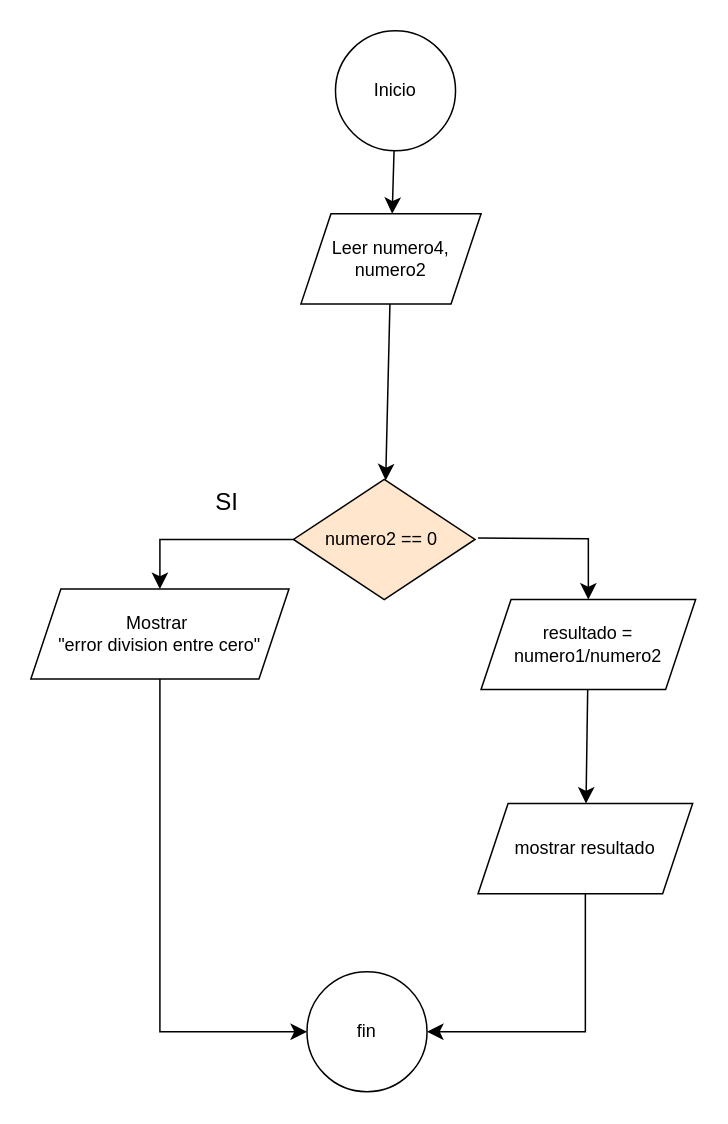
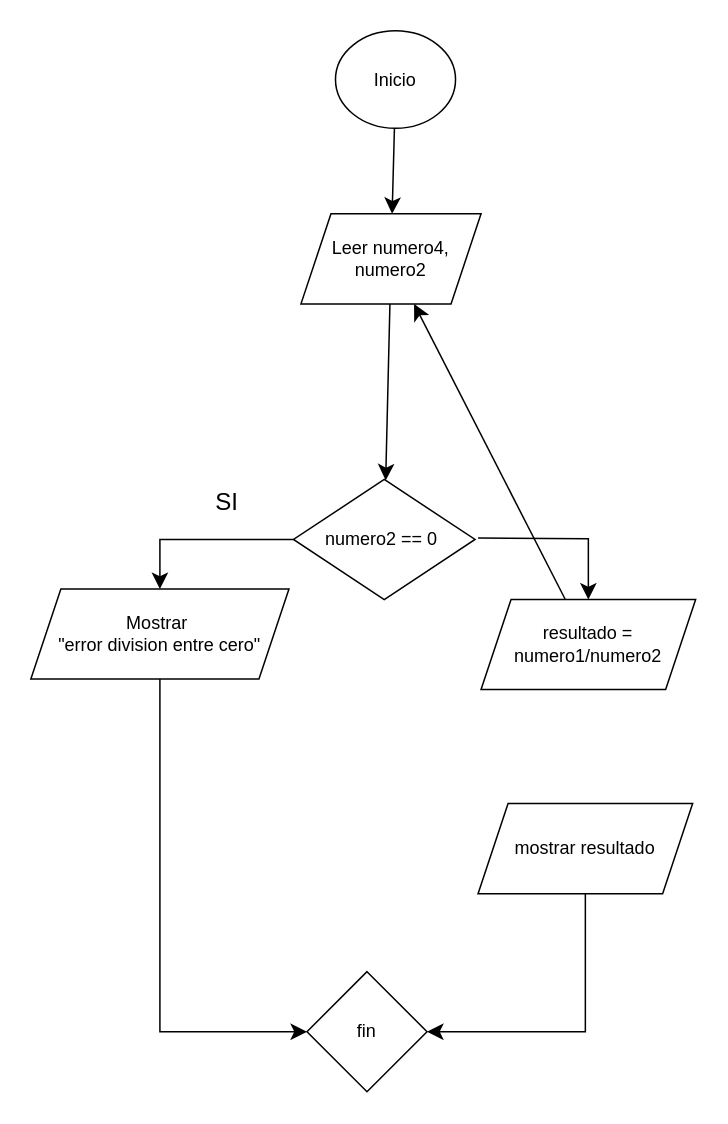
node "Inicio": size 120x120 -> 120x98
node "numero2 == 0": fillcolor #ffe6cc -> #ffffff
edge "resultado = numero1/numero2" -> "mostrar resultado": now "resultado = numero1/numero2" -> "Leer numero4, numero2"
node "fin": shape ellipse -> diamond
